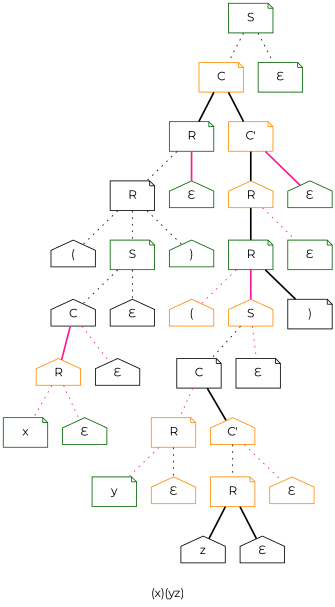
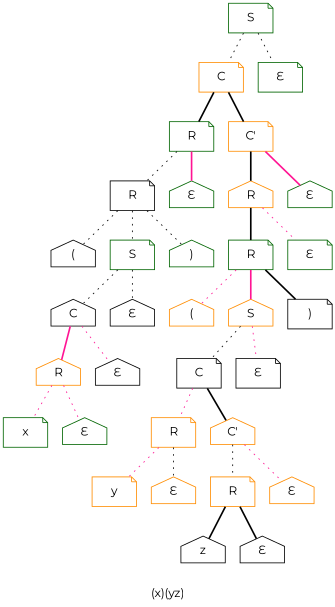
node "y": color darkgreen -> darkorange
